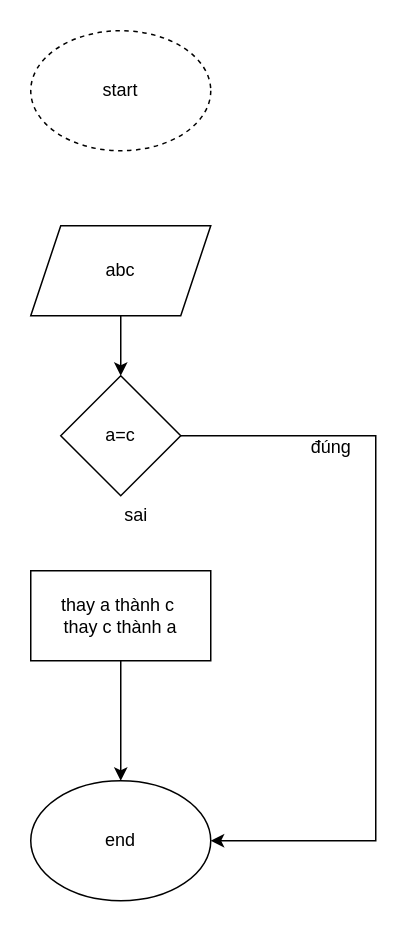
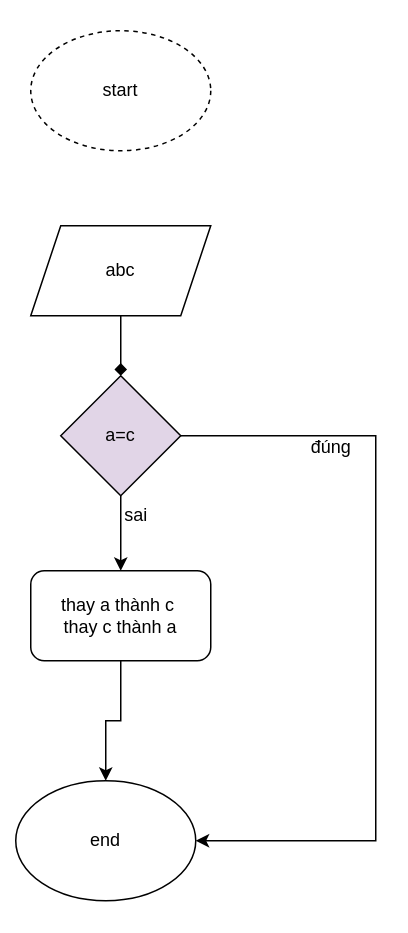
edge "abc" -> "a=c": arrowhead classic -> diamond
node "a=c": fillcolor #ffffff -> #e1d5e7
edge "a=c" -> "thay a thành c thay c thành a": added
node "thay a thành c thay c thành a": shape rectangle -> rounded rectangle
node "end": moved (121, 841) -> (106, 841)
